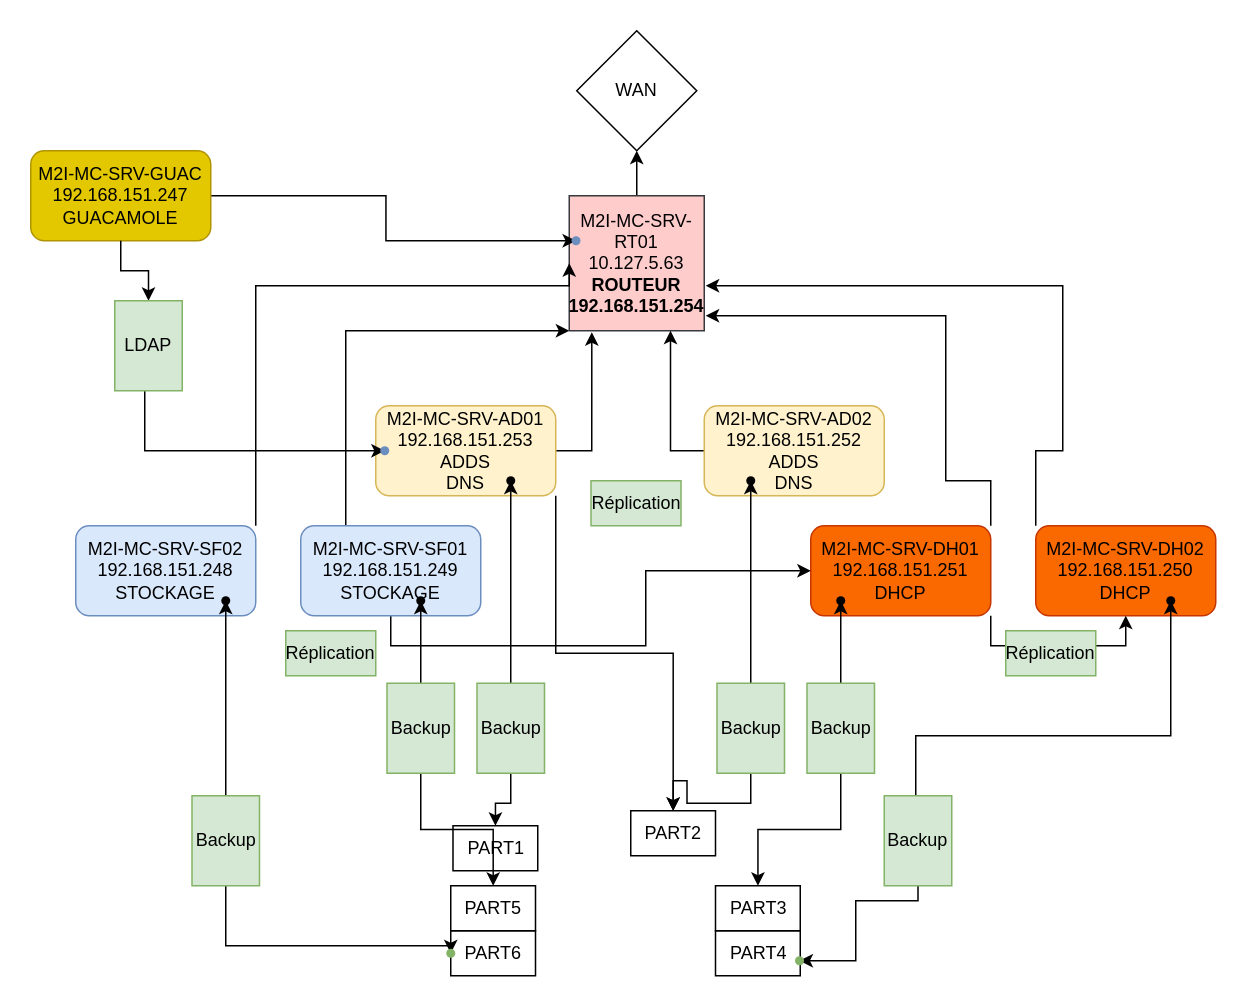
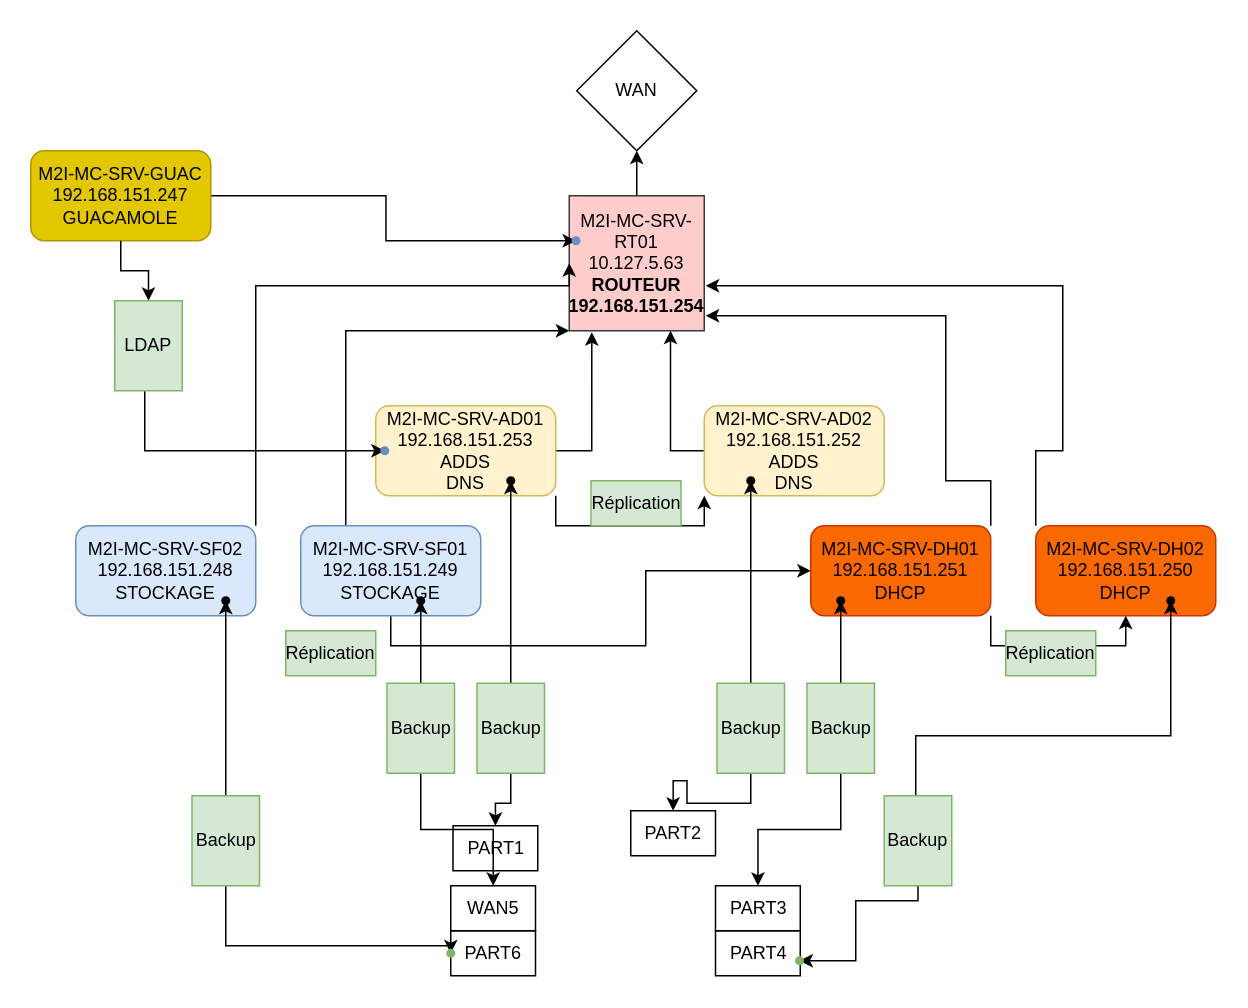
edge "M2I-MC-SRV-AD01 192.168.151.253 ADDS DNS" -> "PART2": now "M2I-MC-SRV-AD01 192.168.151.253 ADDS DNS" -> "M2I-MC-SRV-AD02 192.168.151.252 ADDS DNS"
node "PART5": label "PART5" -> "WAN5"
